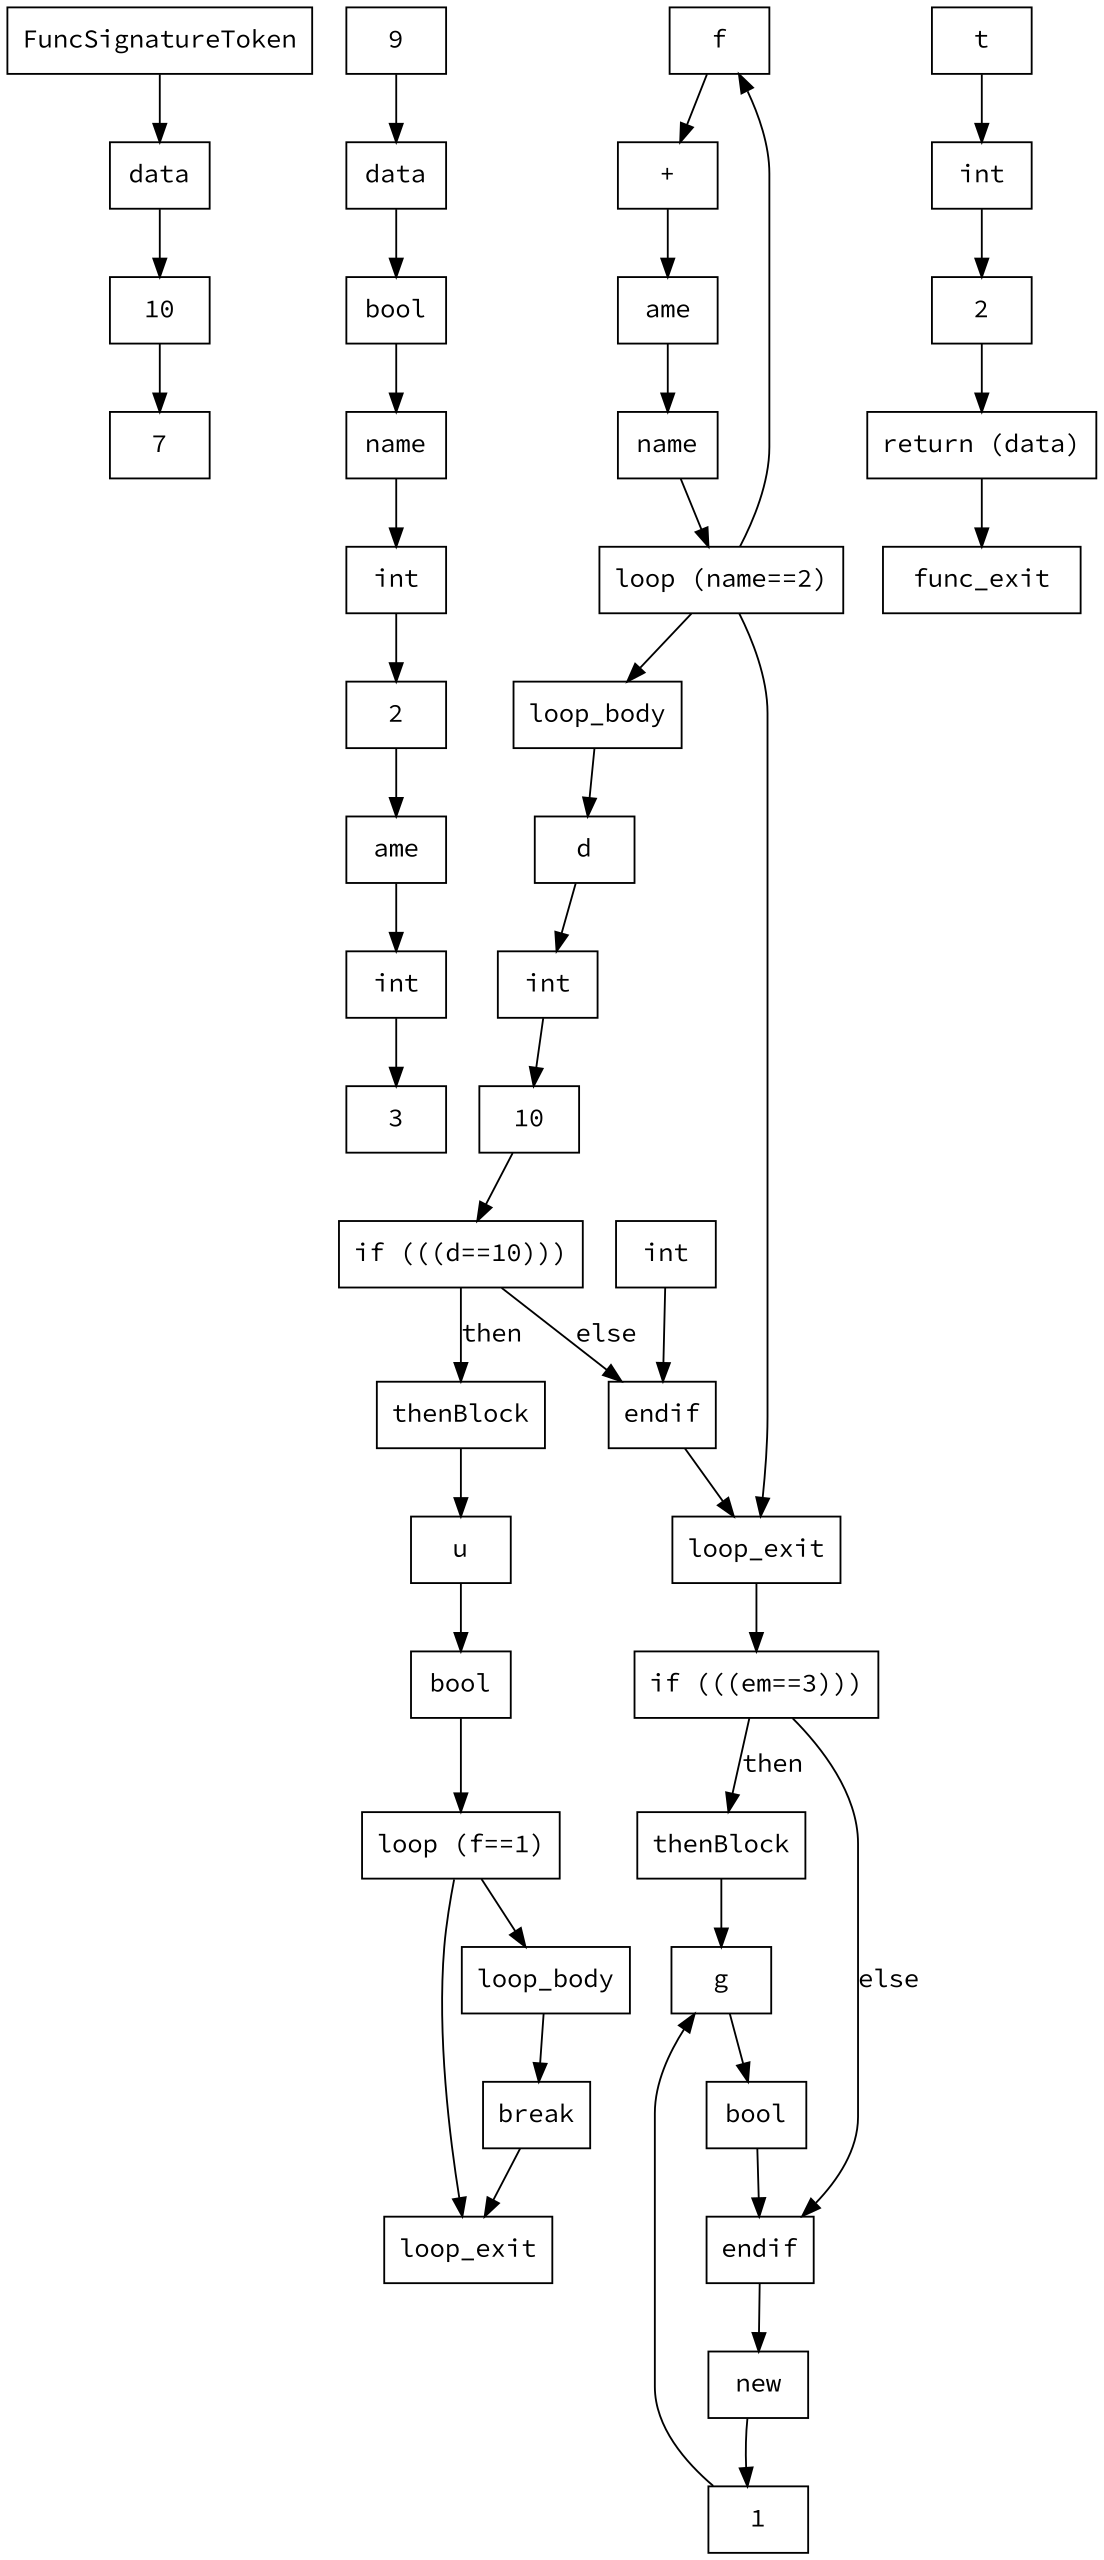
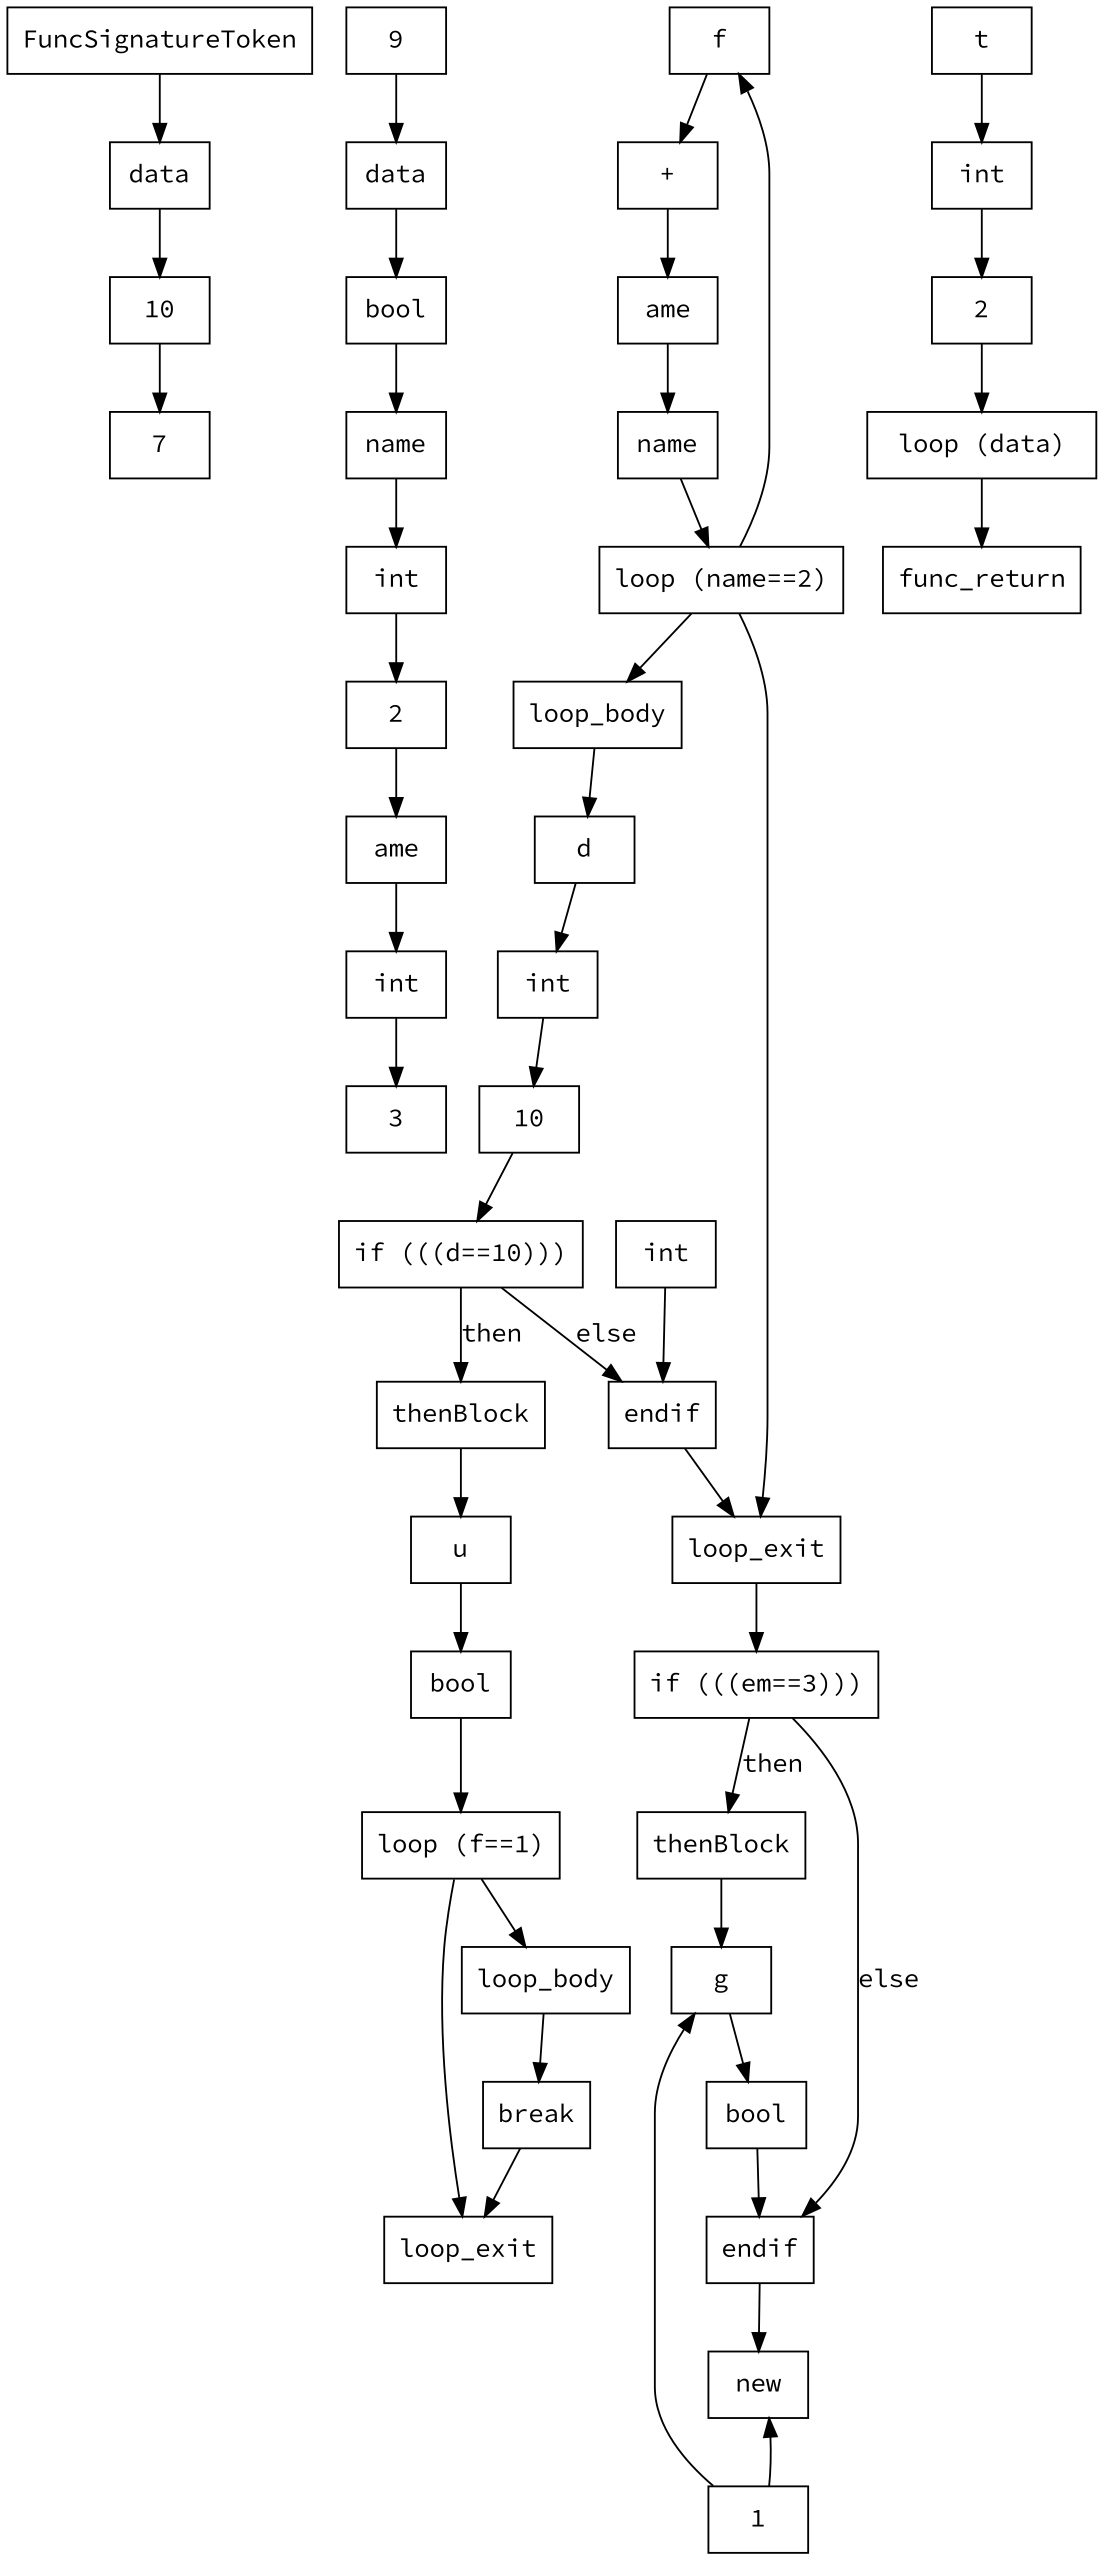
node "return (data)": label "return (data)" -> "loop (data)"
node "func_exit": label "func_exit" -> "func_return"
edge "new" -> "1": reversed
